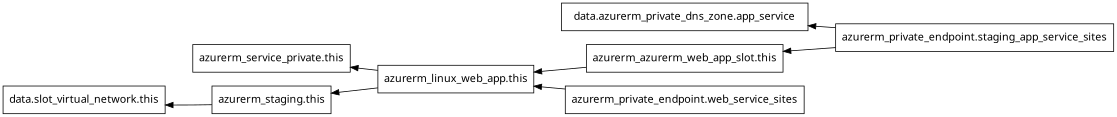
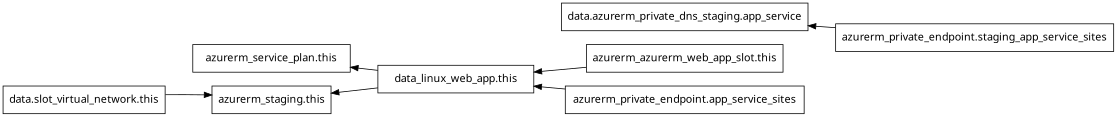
node "data.azurerm_private_dns_zone.app_service": label "data.azurerm_private_dns_zone.app_service" -> "data.azurerm_private_dns_staging.app_service"
edge "azurerm_private_endpoint.staging_app_service_sites" -> "azurerm_azurerm_web_app_slot.this": removed
node "azurerm_service_private.this": label "azurerm_service_private.this" -> "azurerm_service_plan.this"
node "azurerm_linux_web_app.this": label "azurerm_linux_web_app.this" -> "data_linux_web_app.this"
node "azurerm_private_endpoint.web_service_sites": label "azurerm_private_endpoint.web_service_sites" -> "azurerm_private_endpoint.app_service_sites"
edge "azurerm_staging.this" -> "data.slot_virtual_network.this": reversed
